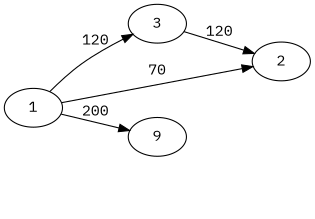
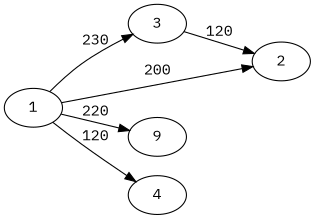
edge "1" -> "3": label "120" -> "230"
edge "1" -> "2": label "70" -> "200"
edge "1" -> "9": label "200" -> "220"
node "4": added
